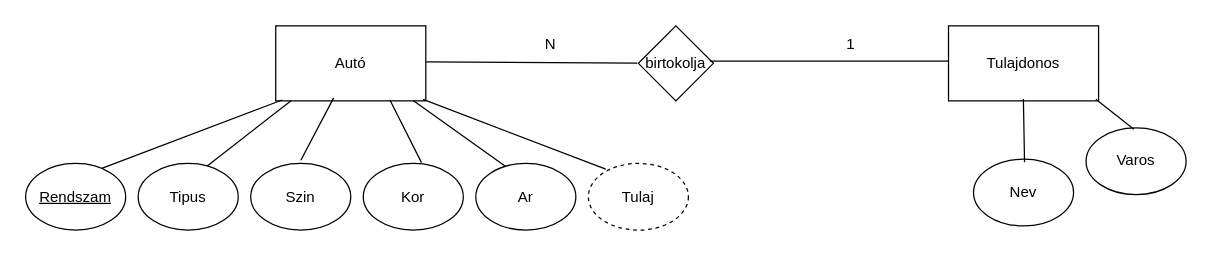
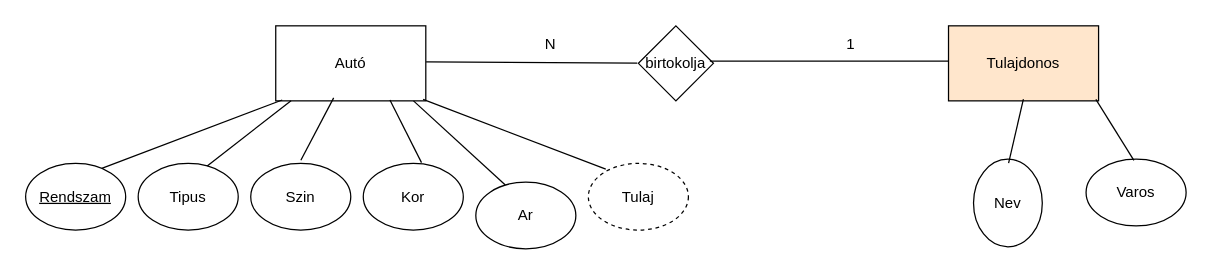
node "Tulajdonos": fillcolor #ffffff -> #ffe6cc
node "Varos": moved (1136, 161) -> (1136, 192)
node "Nev": size 100x67 -> 69x88
node "Ar": moved (526, 196) -> (526, 215)
